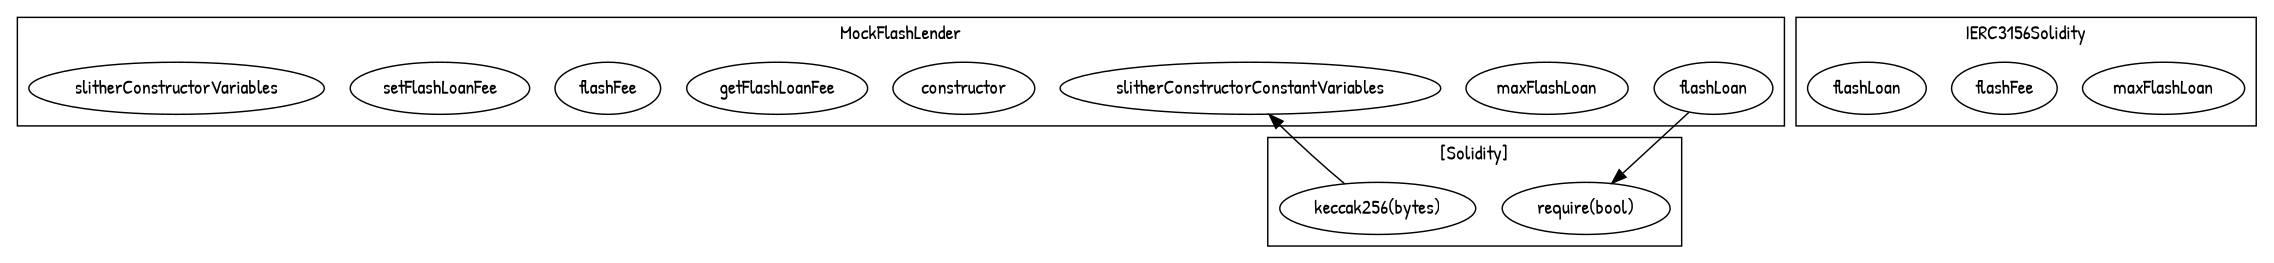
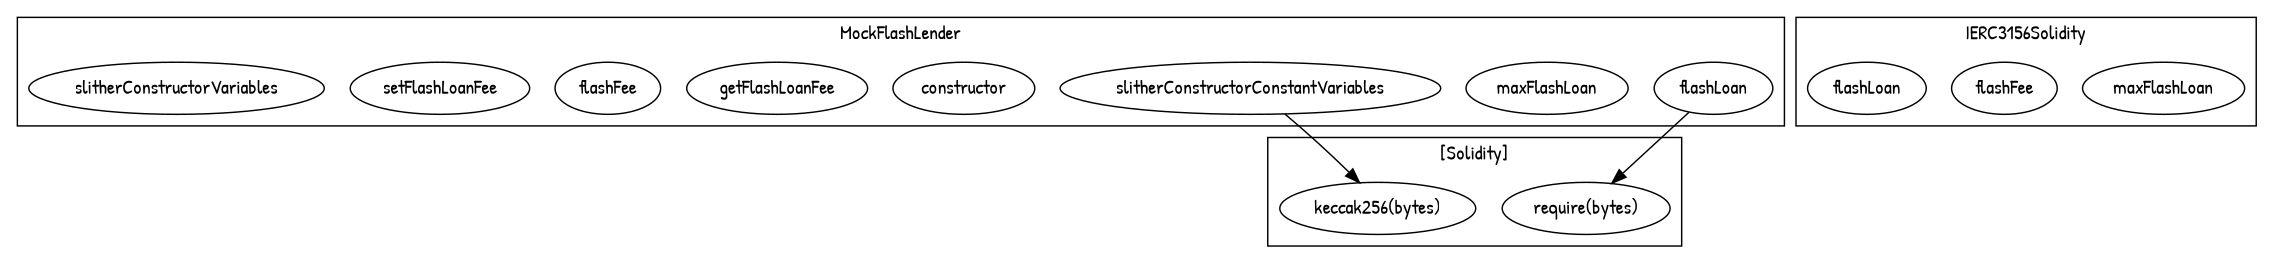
edge "keccak256(bytes)" -> "slitherConstructorConstantVariables": reversed
node "require(bool)": label "require(bool)" -> "require(bytes)"
